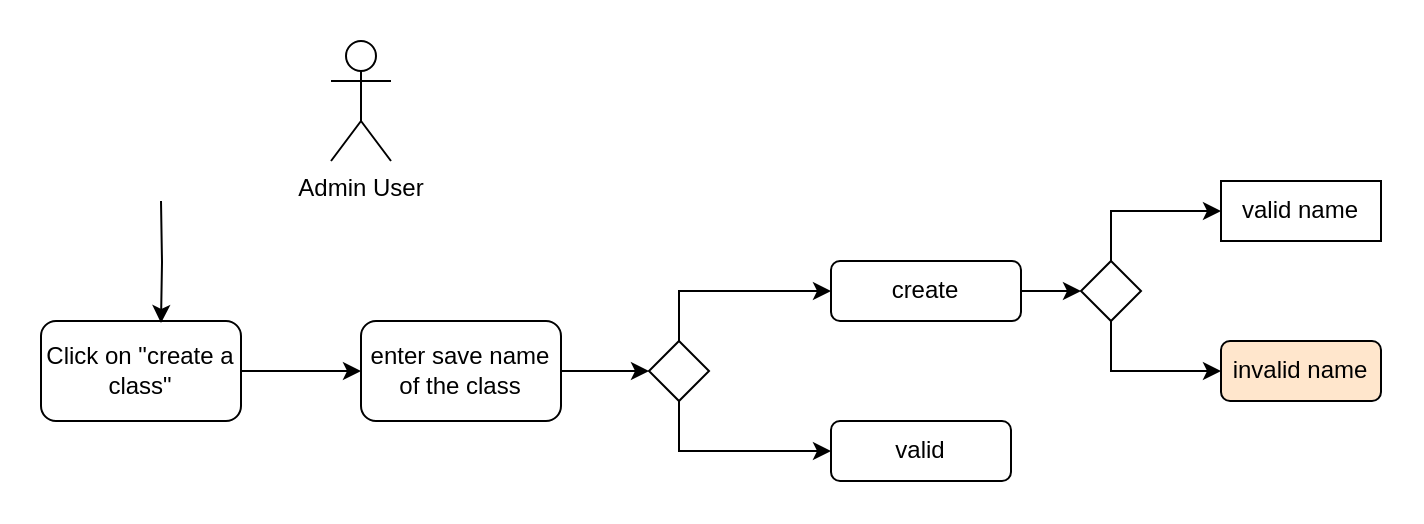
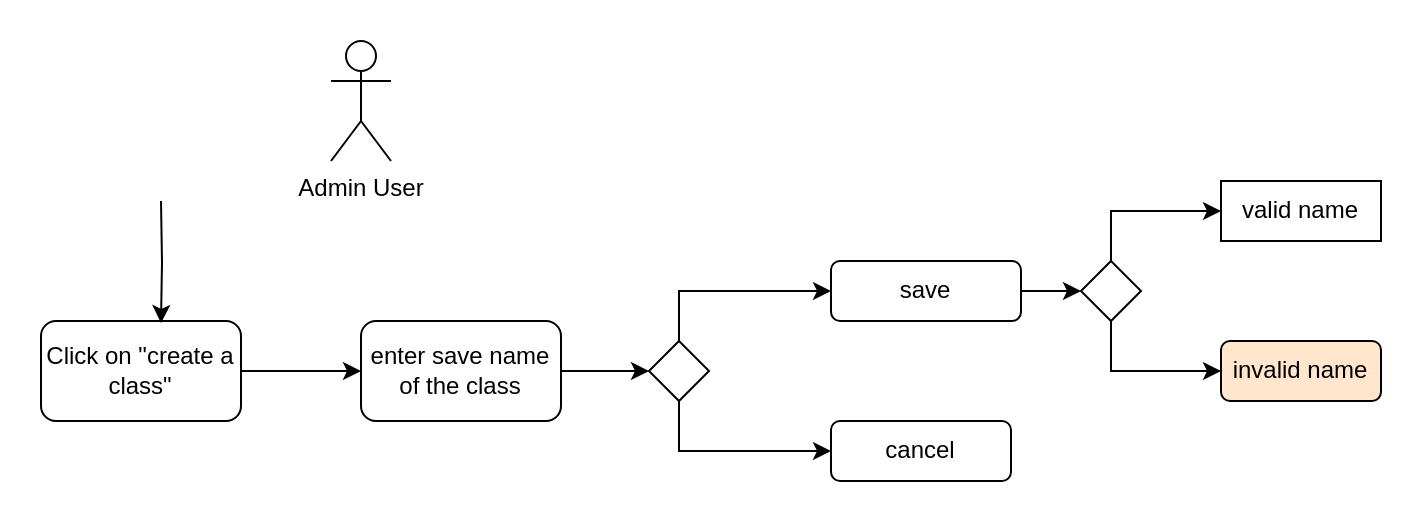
node "create": label "create" -> "save"
node "valid": label "valid" -> "cancel"
